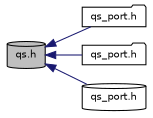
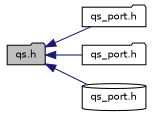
node "qs.h": shape cylinder -> folder
